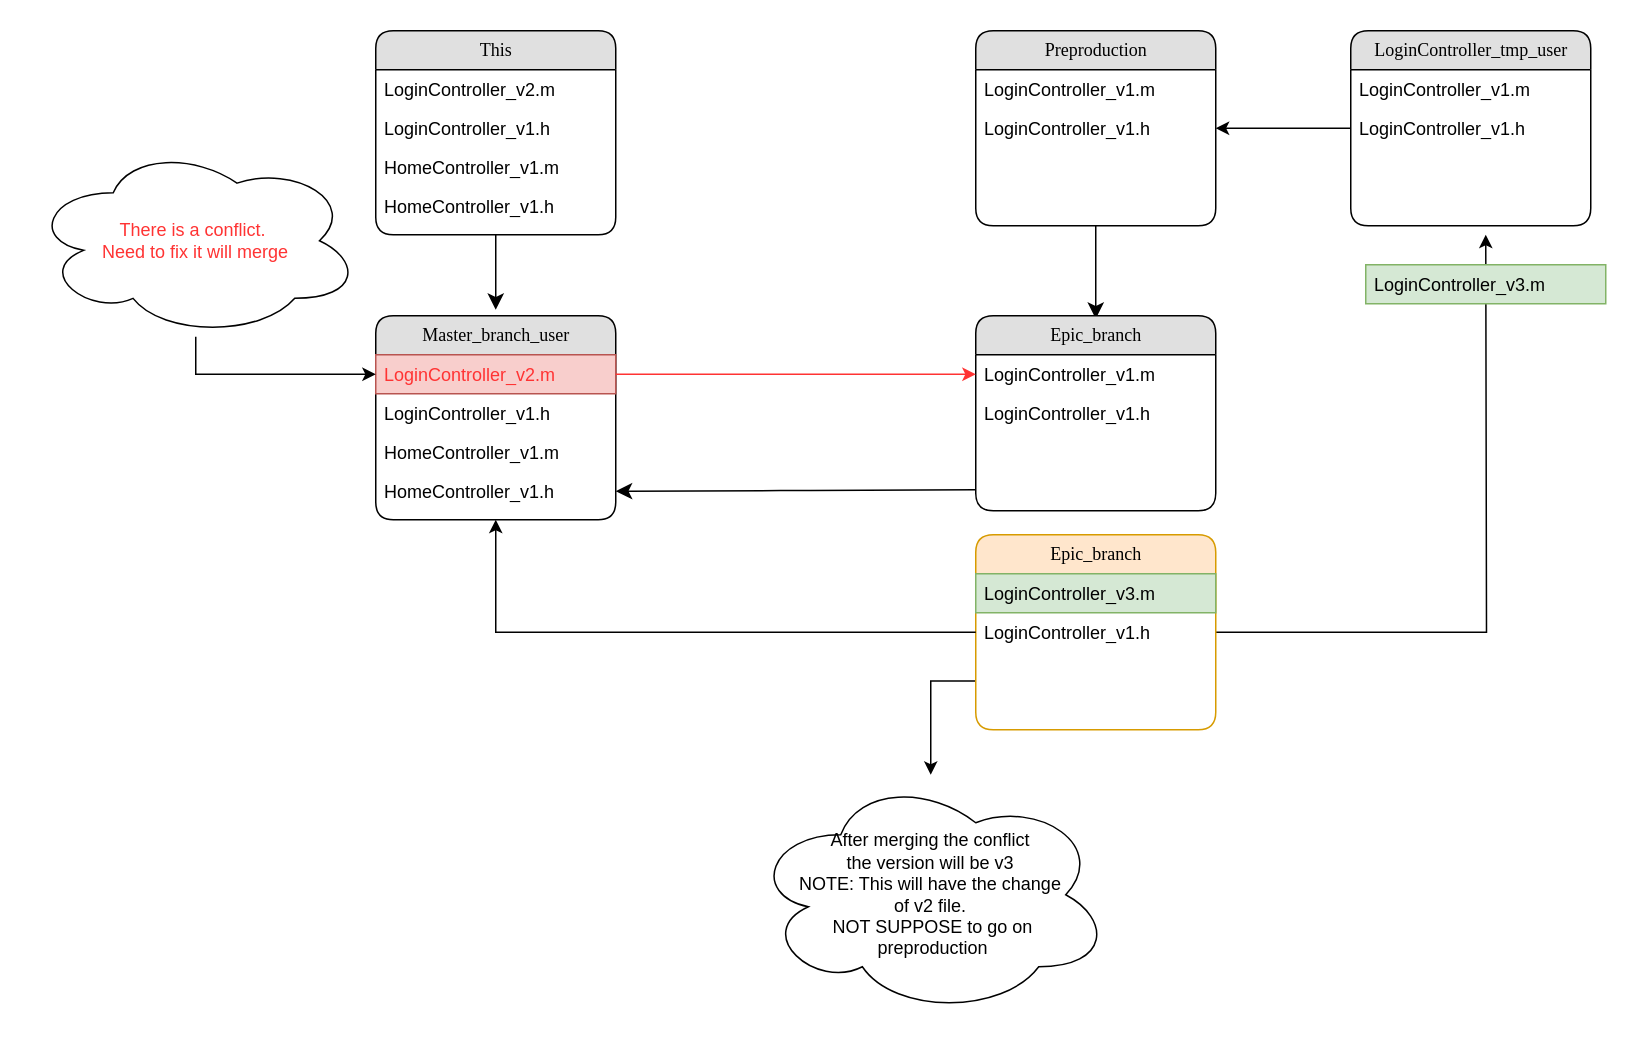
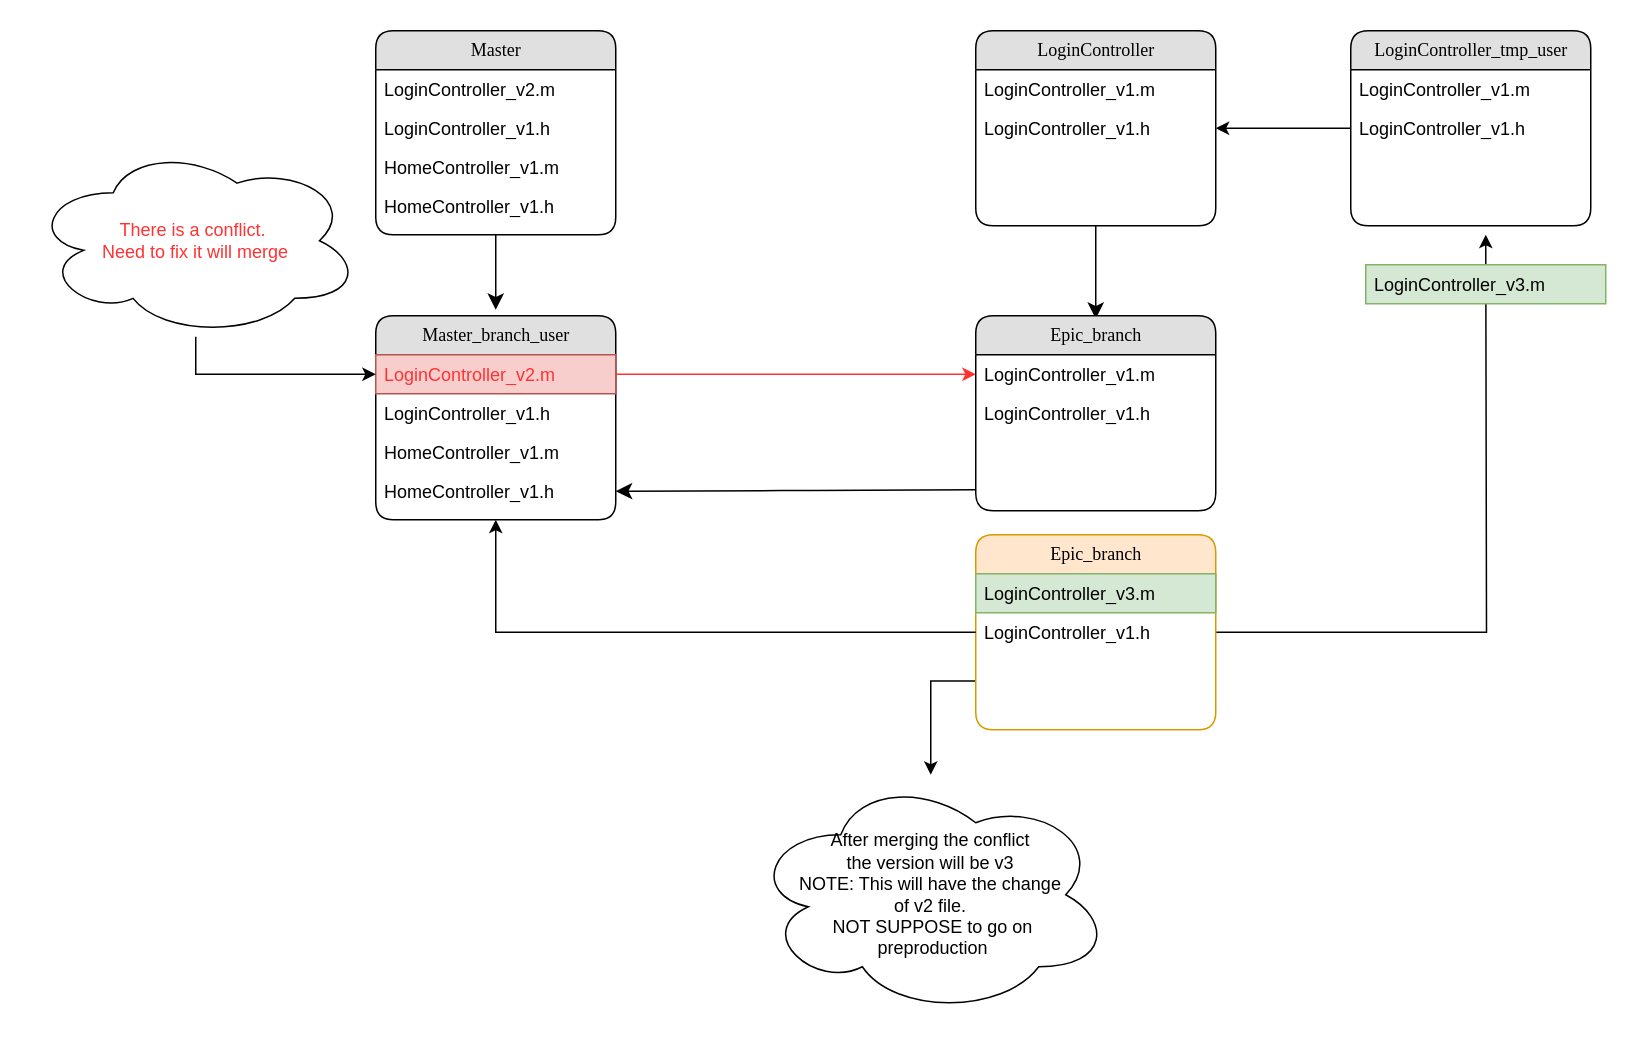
node "This": label "This" -> "Master"
node "Preproduction": label "Preproduction" -> "LoginController"
